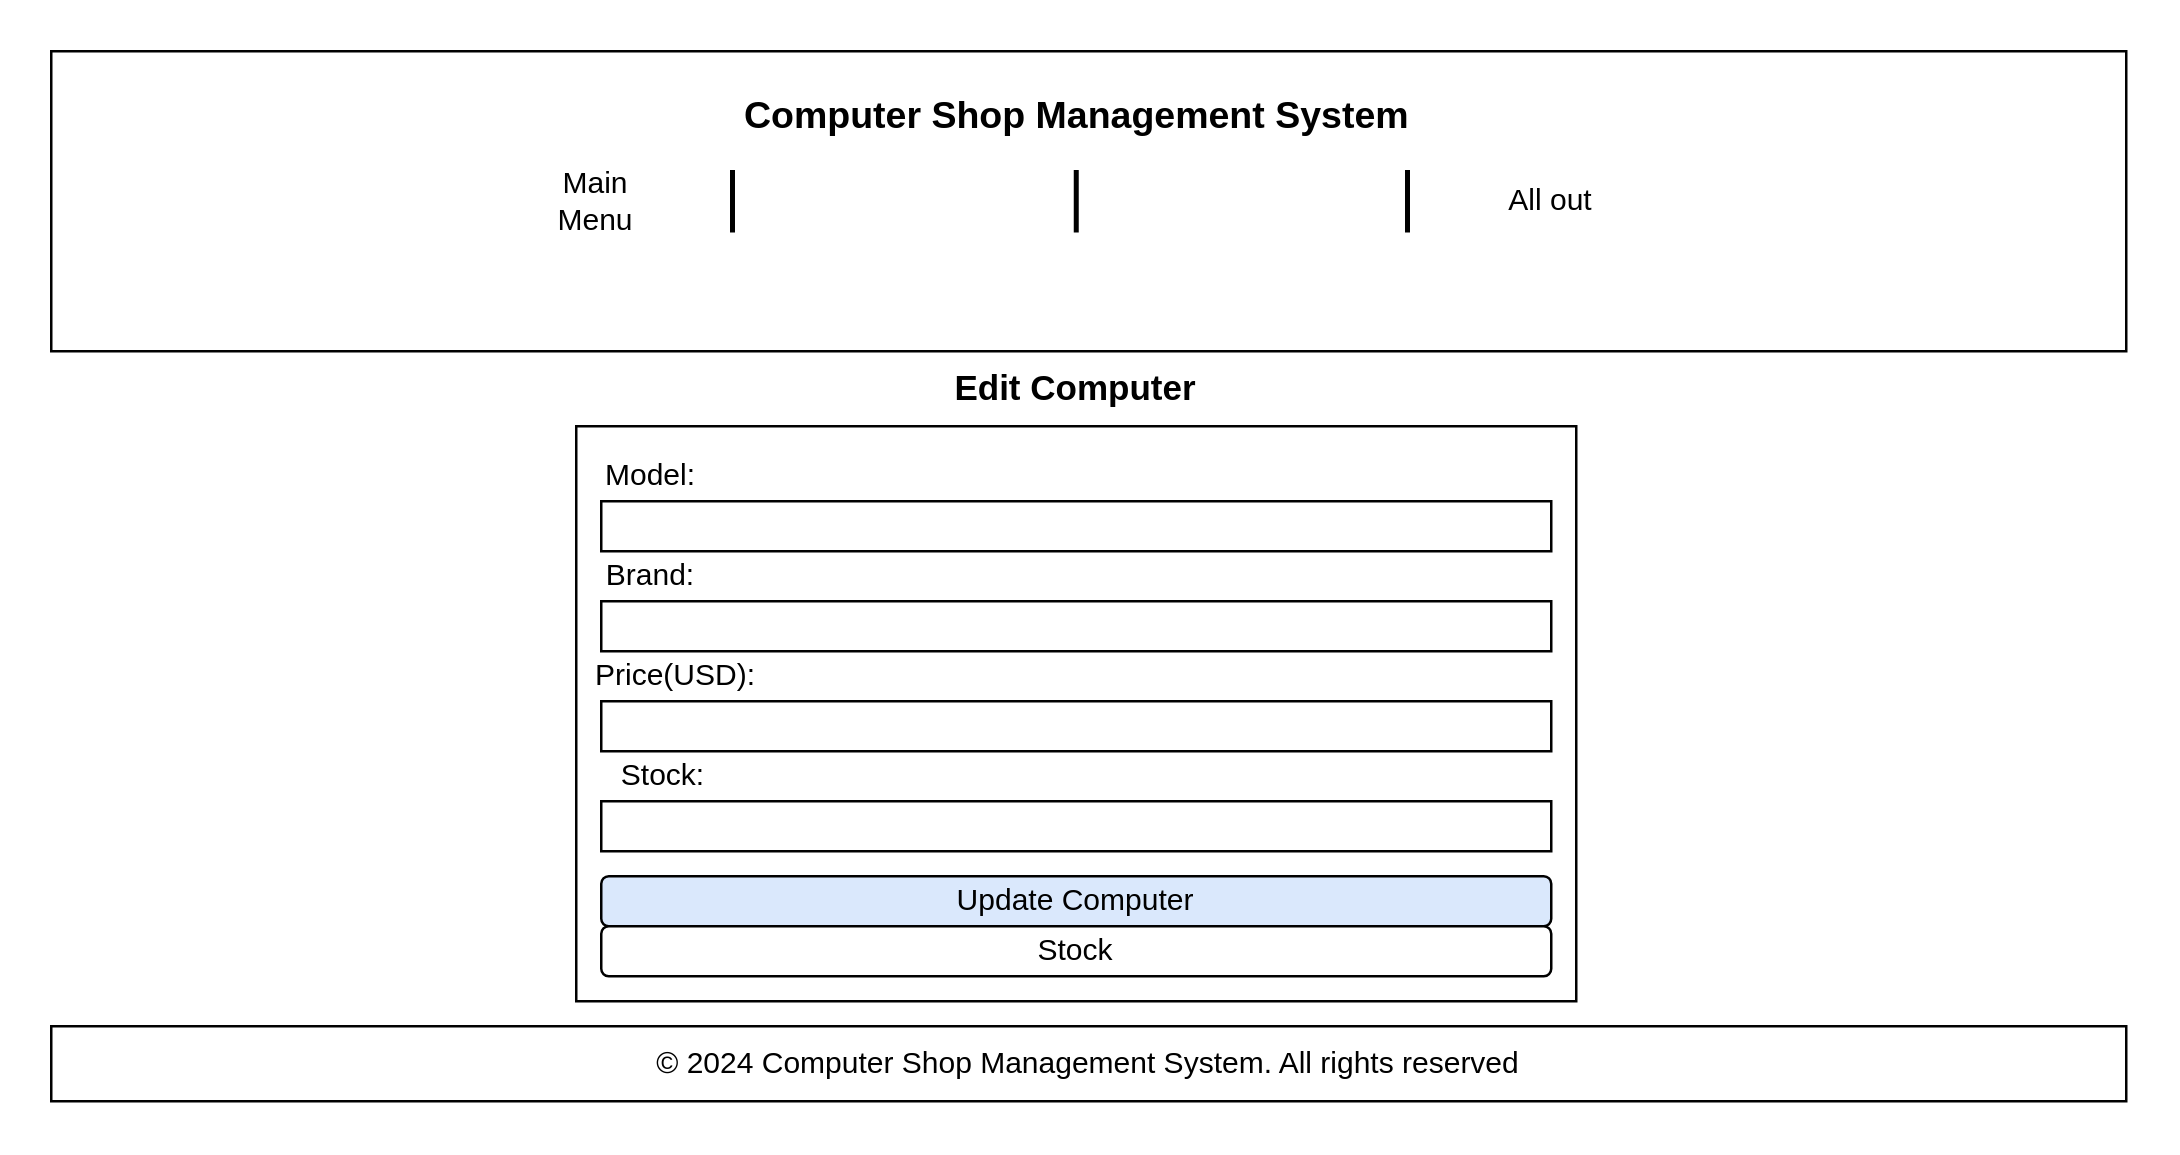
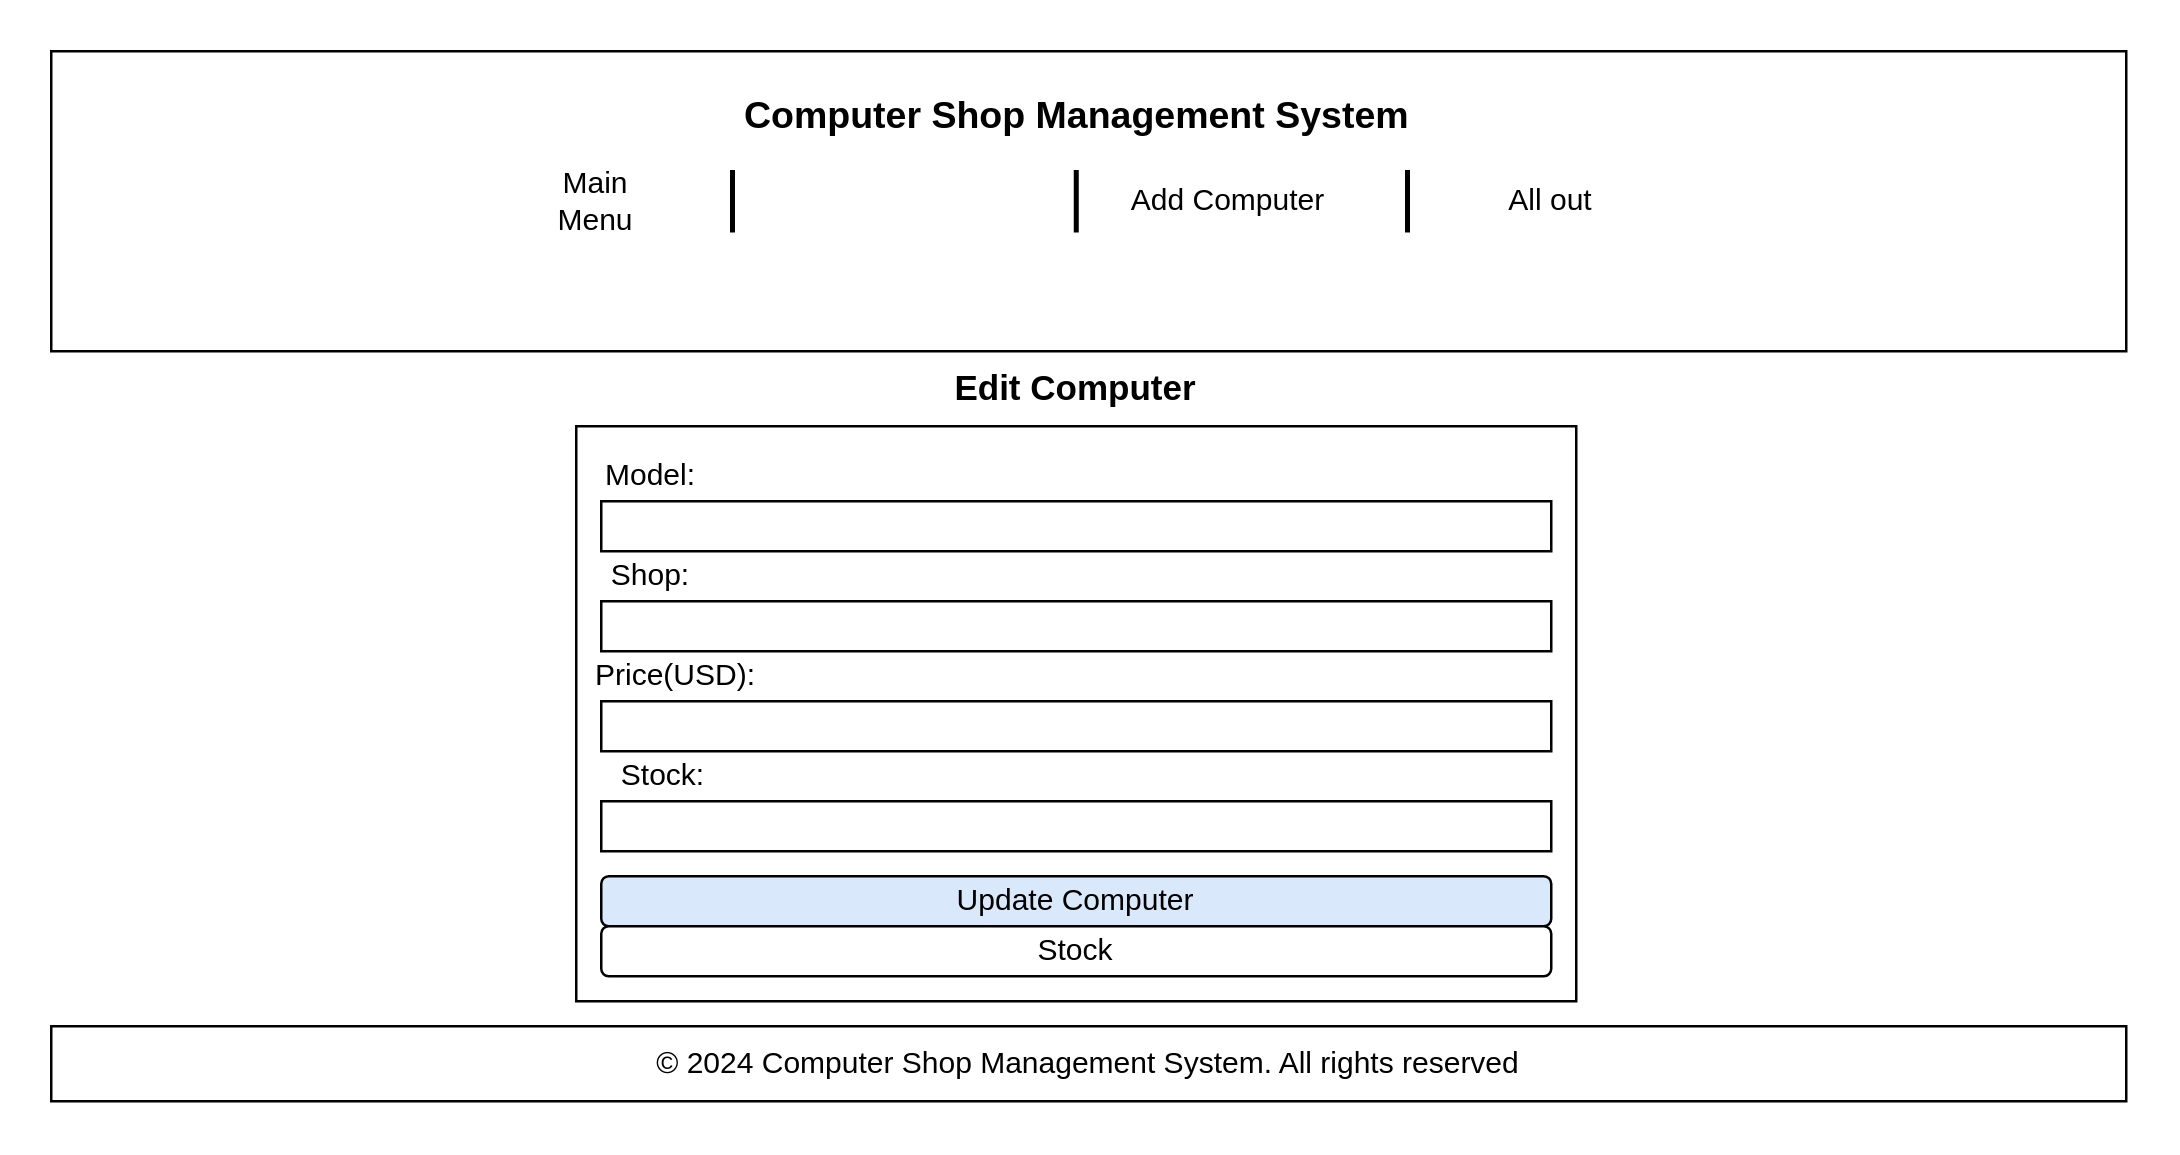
node "Add Computer": added
node "Brand:": label "Brand:" -> "Shop:"
